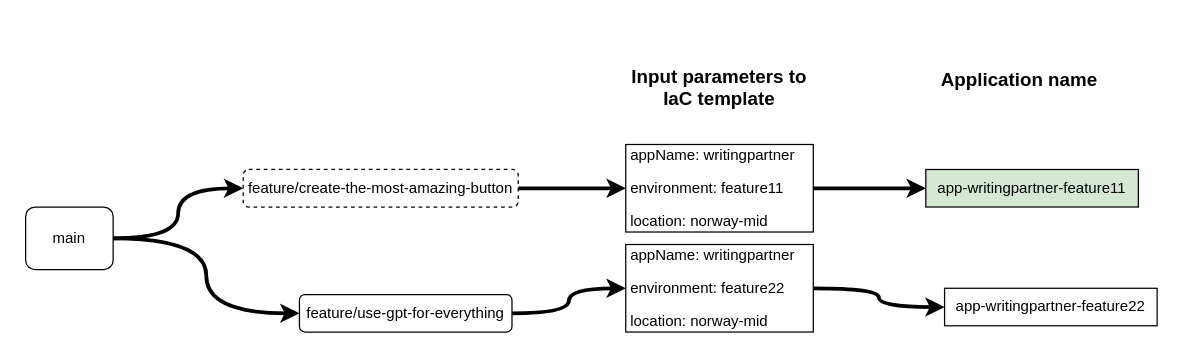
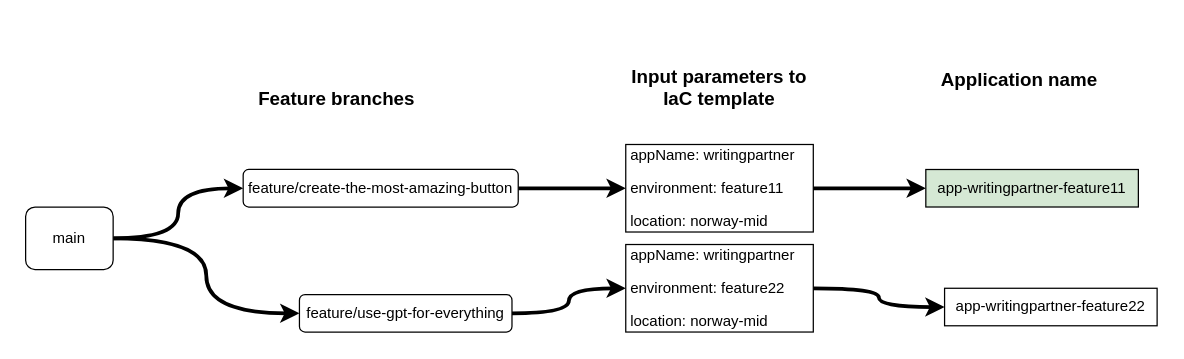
node "Feature branches": added
node "feature/create-the-most-amazing-button": style dashed -> solid
